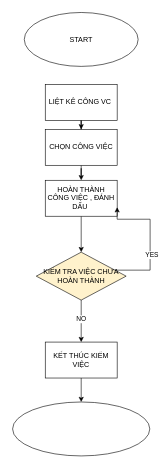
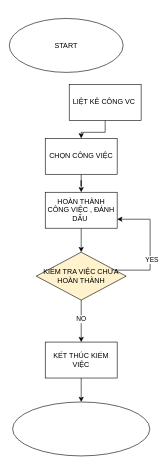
node "START": moved (81, 39) -> (66, 45)
node "LIỆT KÊ CÔNG VC": moved (81, 102) -> (105, 102)
node "CHỌN CÔNG VIỆC": moved (81, 147) -> (81, 156)
node "HOÀN THÀNH CÔNG VIỆC , ĐÁNH DẤU": moved (81, 198) -> (81, 210)
